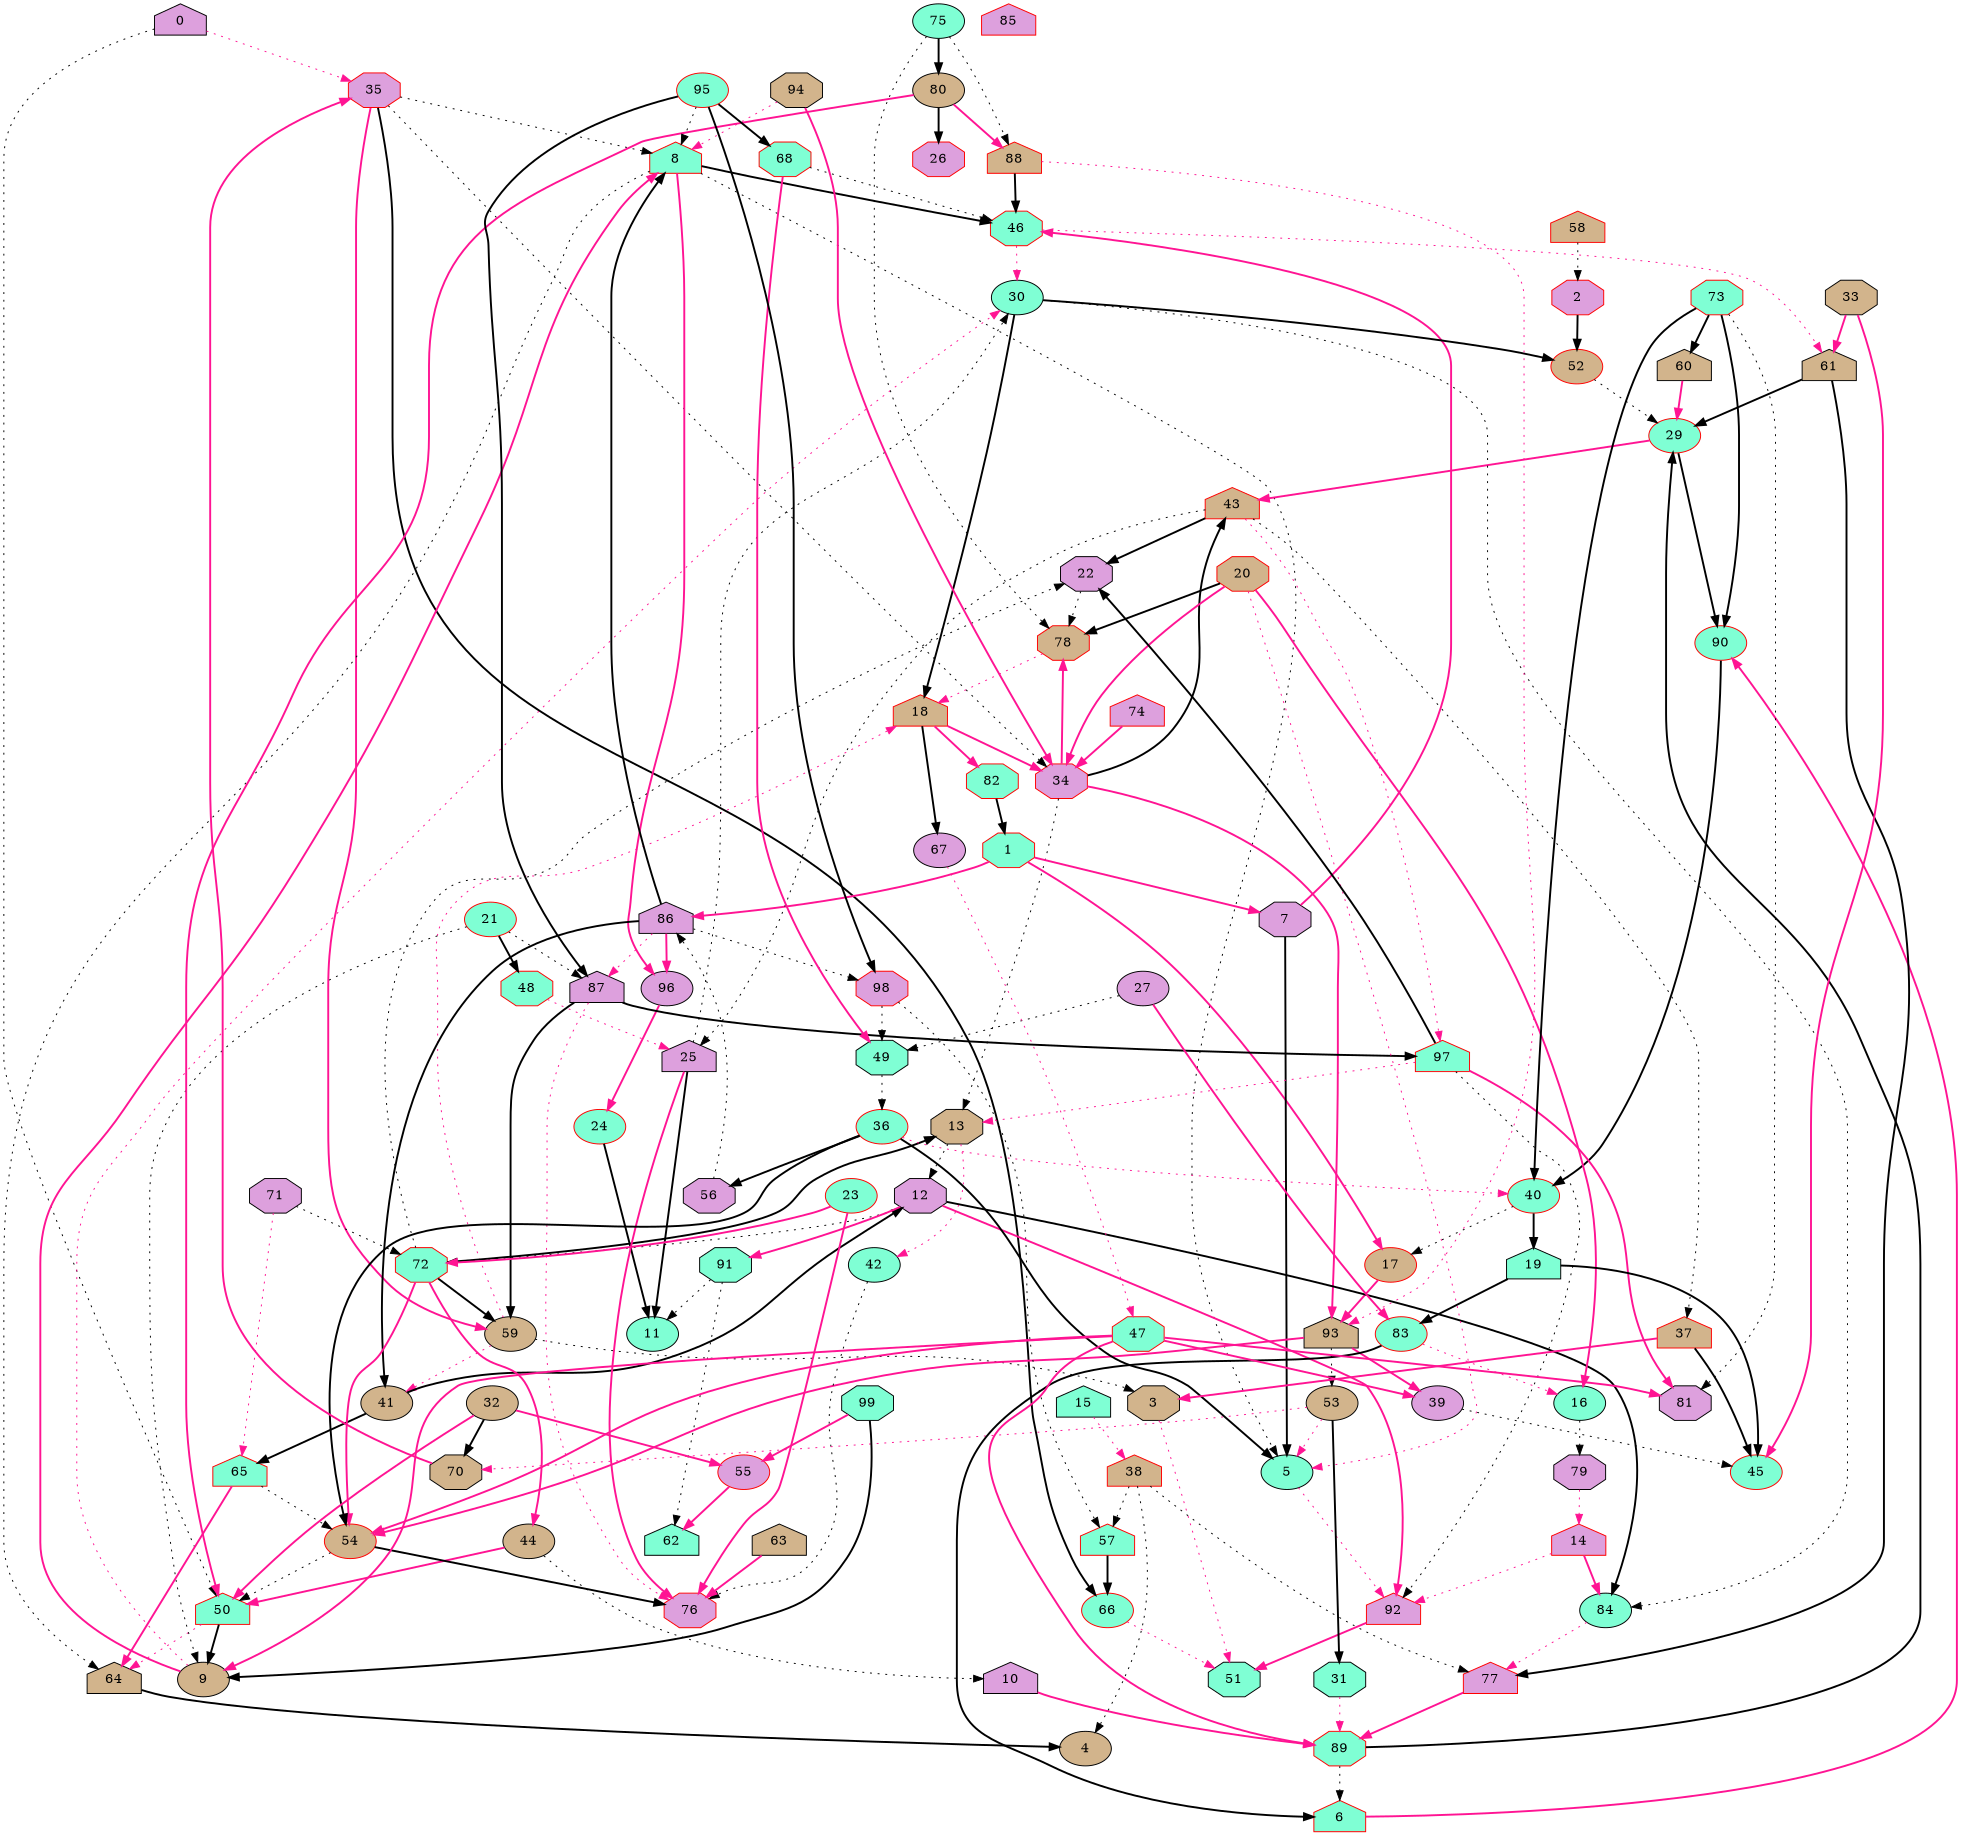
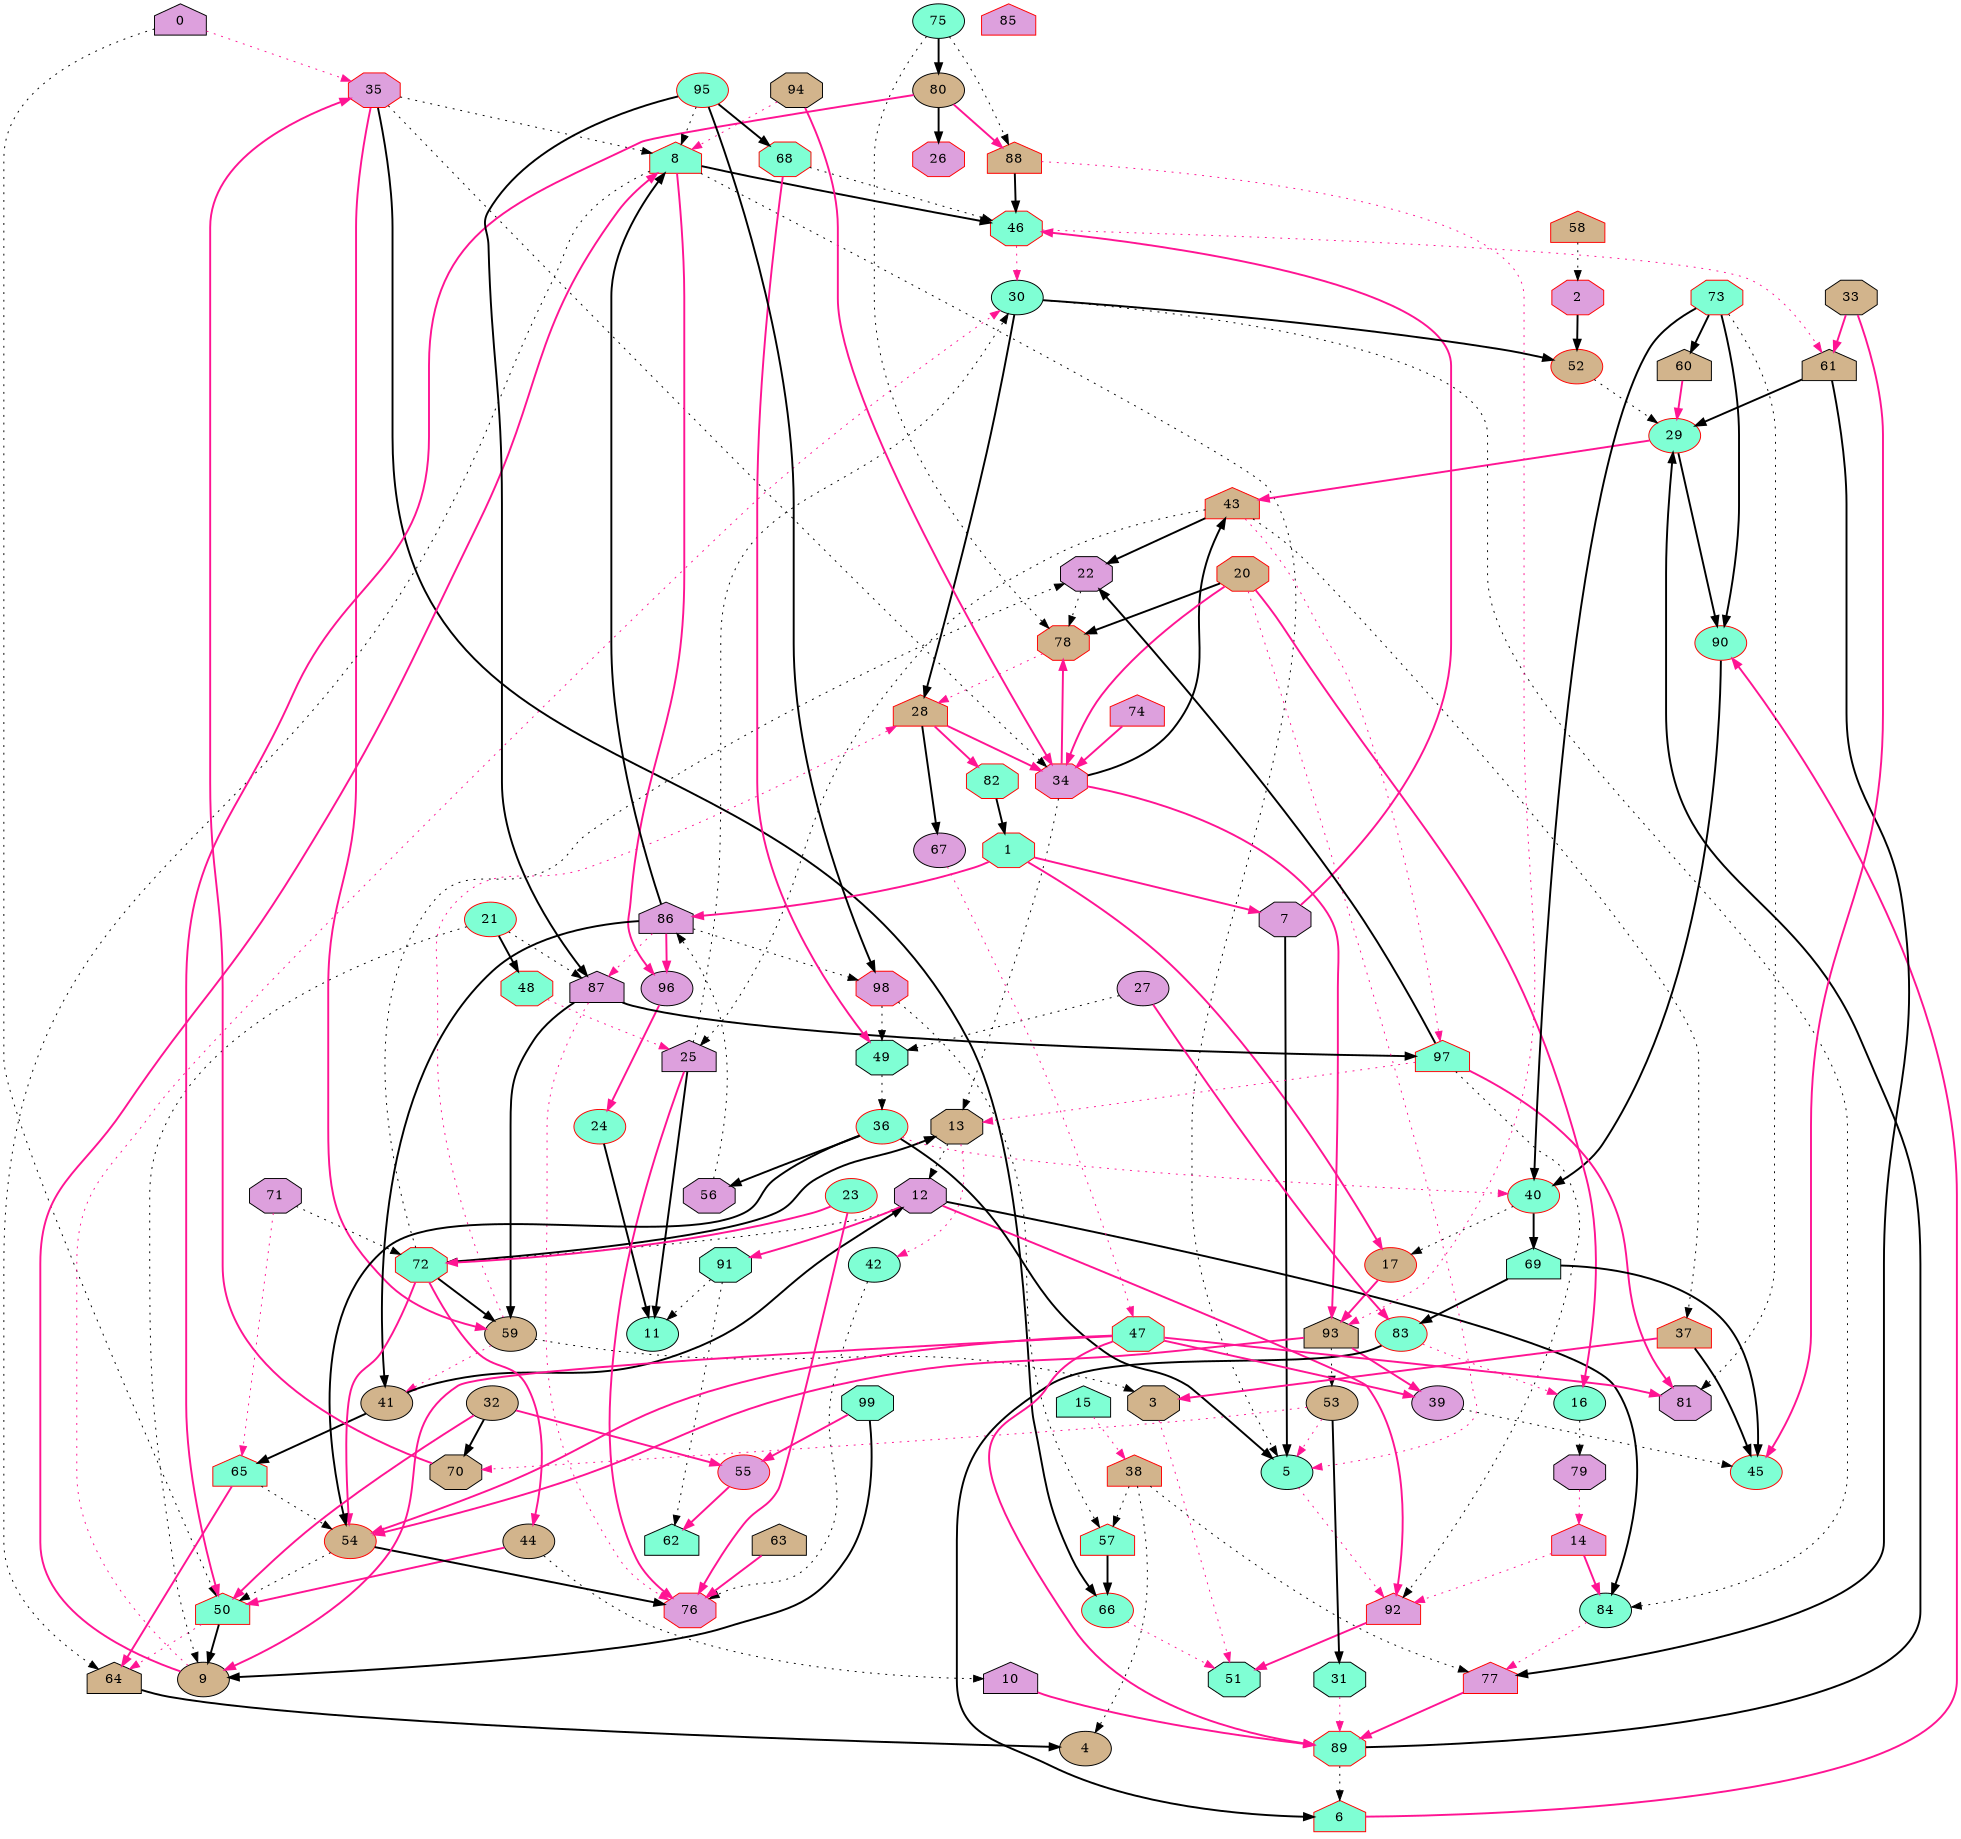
node "18": label "18" -> "28"
node "19": label "19" -> "69"
